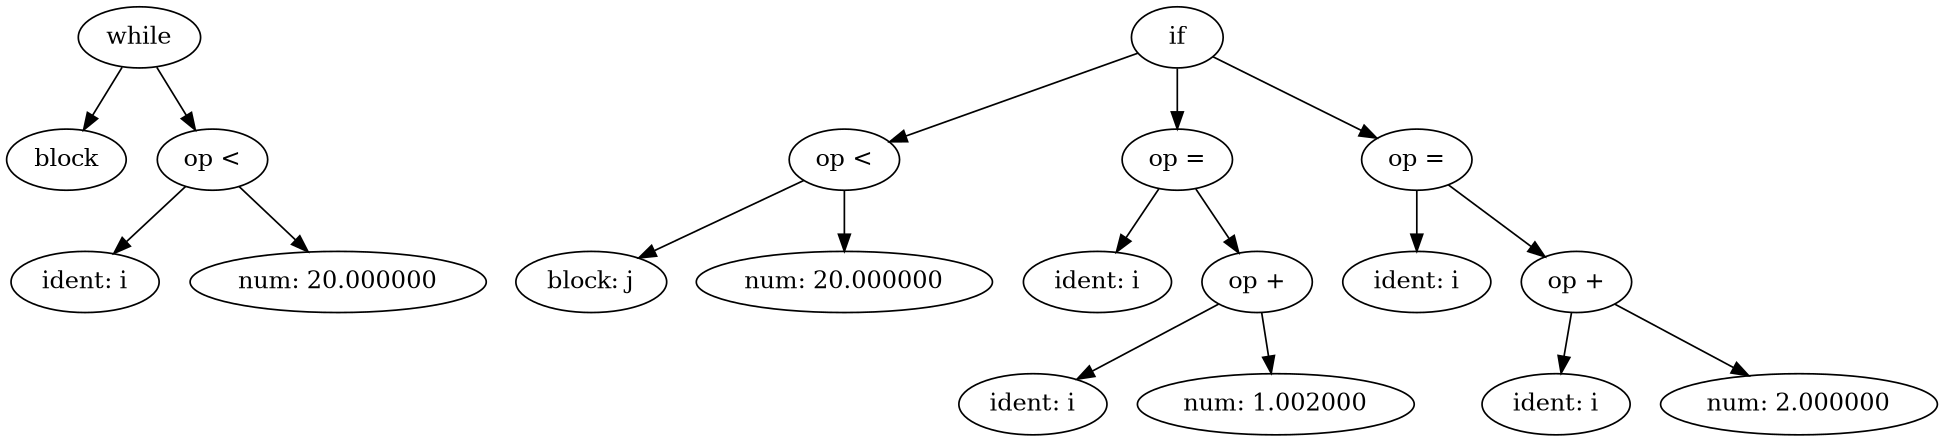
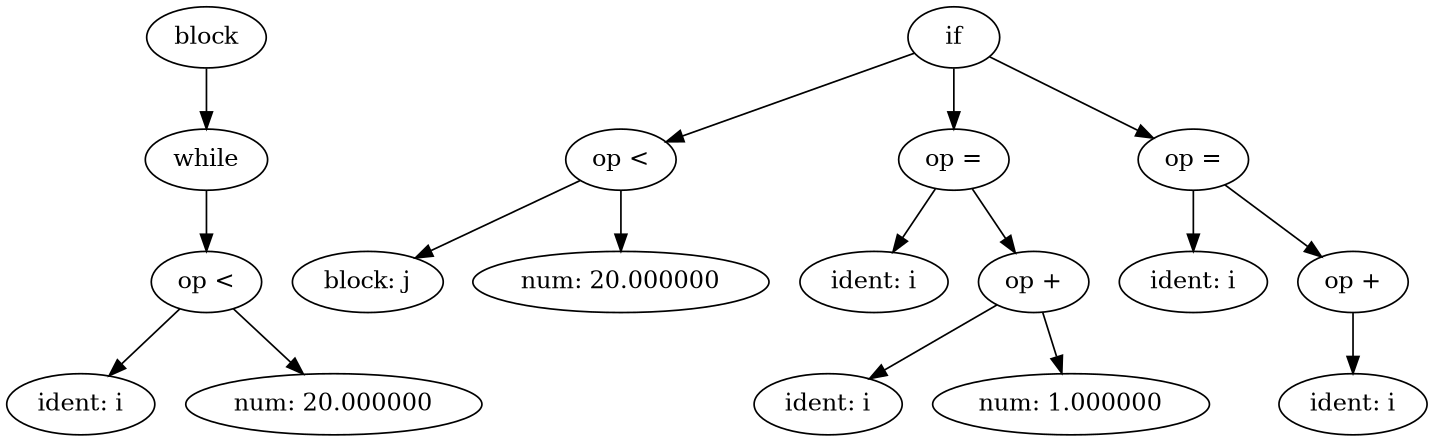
edge "while" -> "block": reversed
node "num: 1.002000": label "num: 1.002000" -> "num: 1.000000"
node "num: 2.000000": removed
